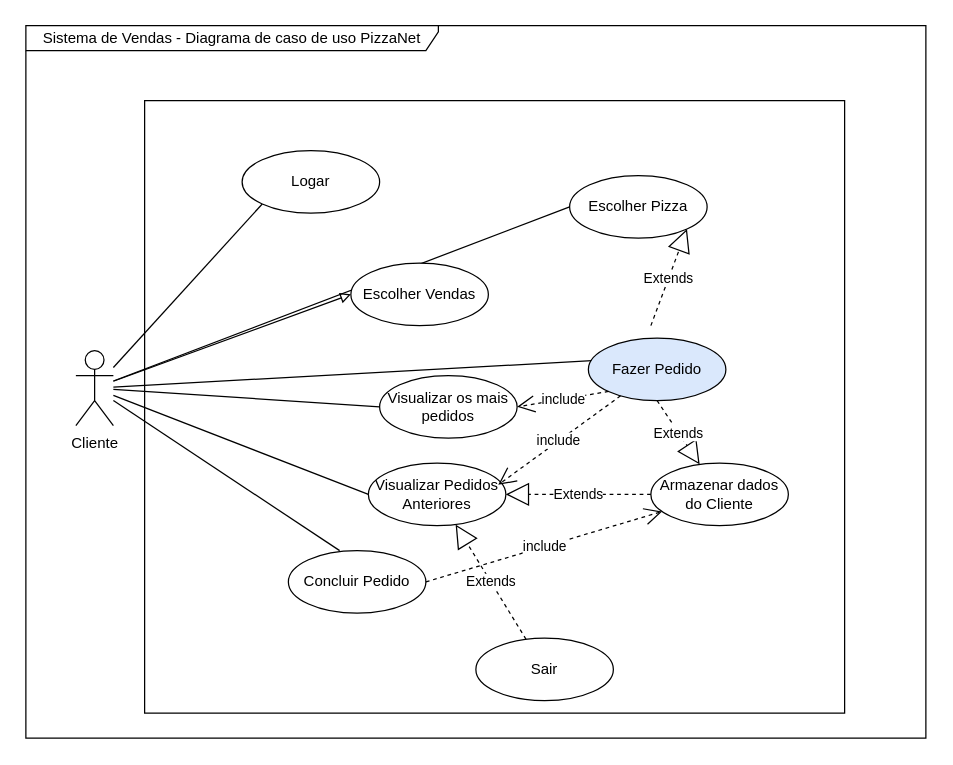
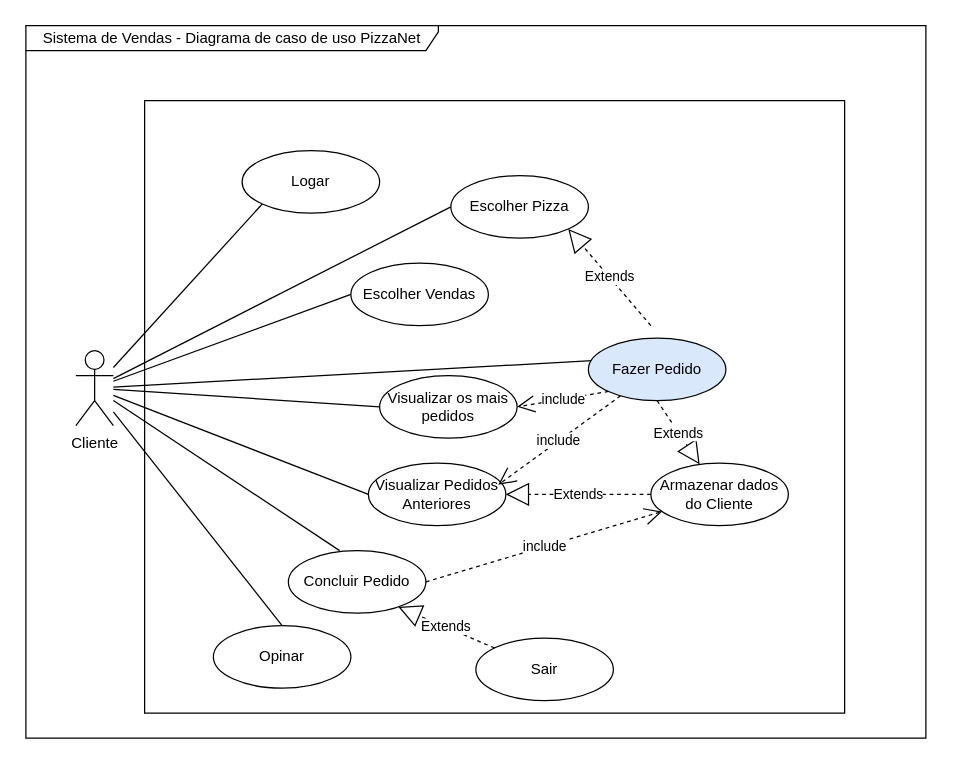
node "Escolher Pizza": moved (638, 207) -> (519, 207)
edge "Cliente" -> "Escolher Vendas": arrowhead block -> none
edge "Cliente" -- "Opinar": added
edge "Sair" -> "Visualizar Pedidos Anteriores": now "Sair" -> "Concluir Pedido"
node "Opinar": added
